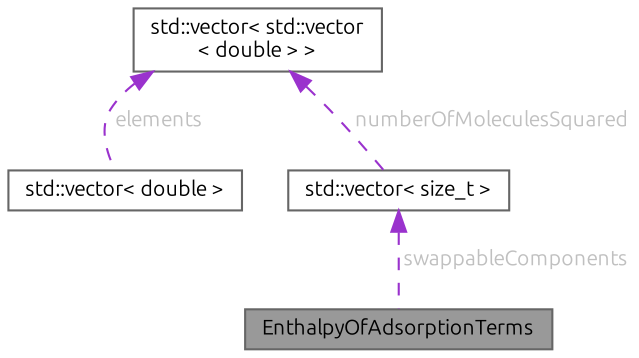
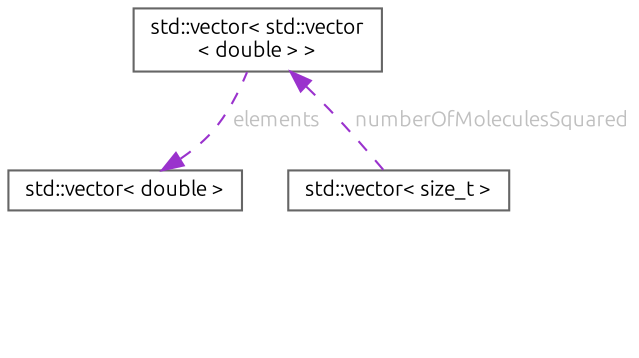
edge "std::vector< double >" -> "std::vector< std::vector < double > >": reversed
node "EnthalpyOfAdsorptionTerms": removed
